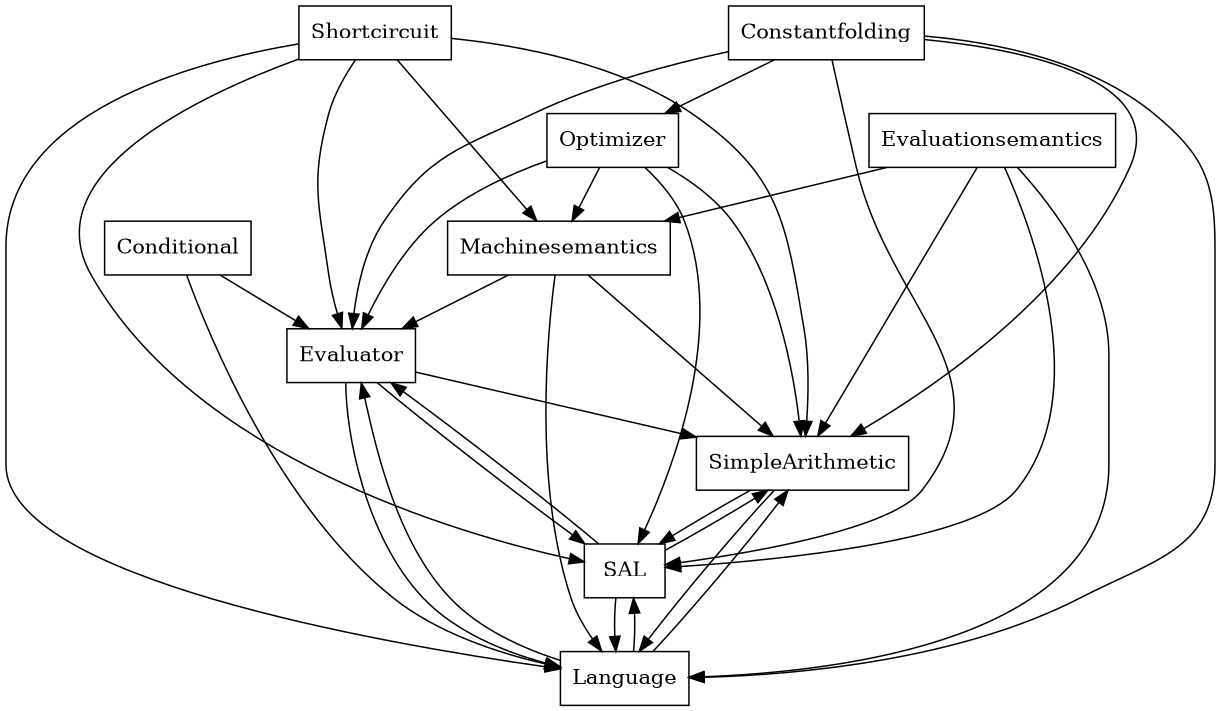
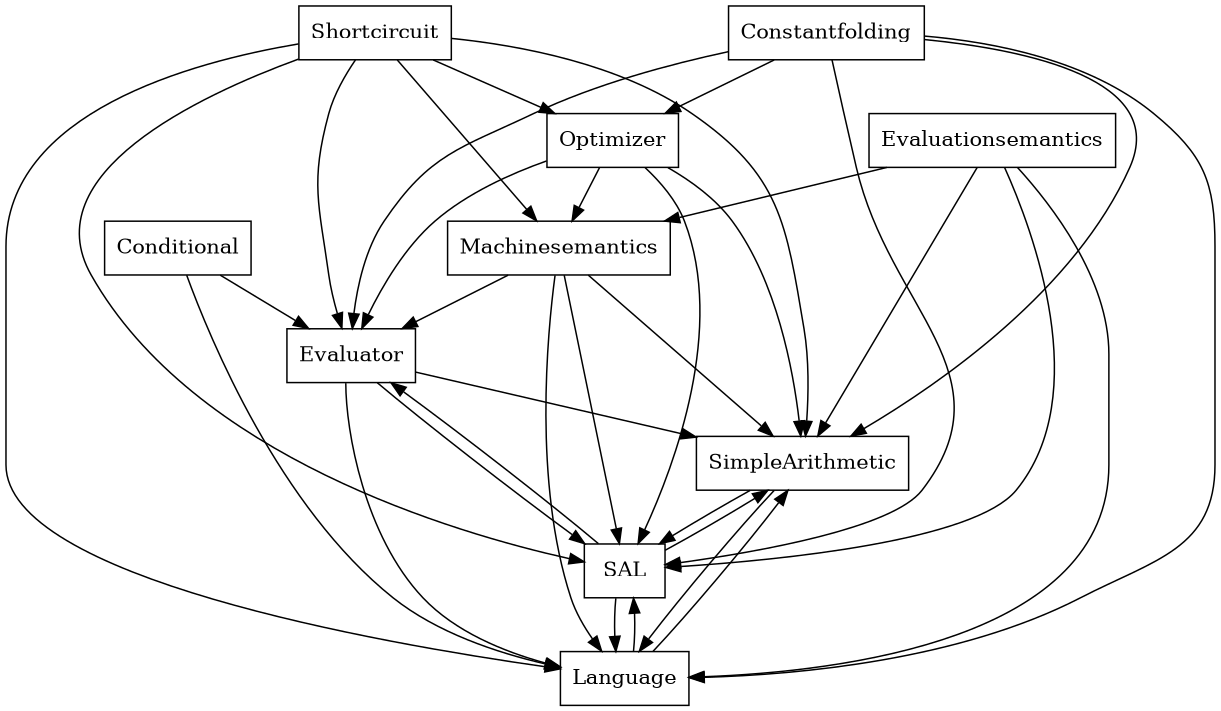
edge "Shortcircuit" -> "Optimizer": added
edge "Machinesemantics" -> "SAL": added
edge "Language" -> "Evaluator": removed
